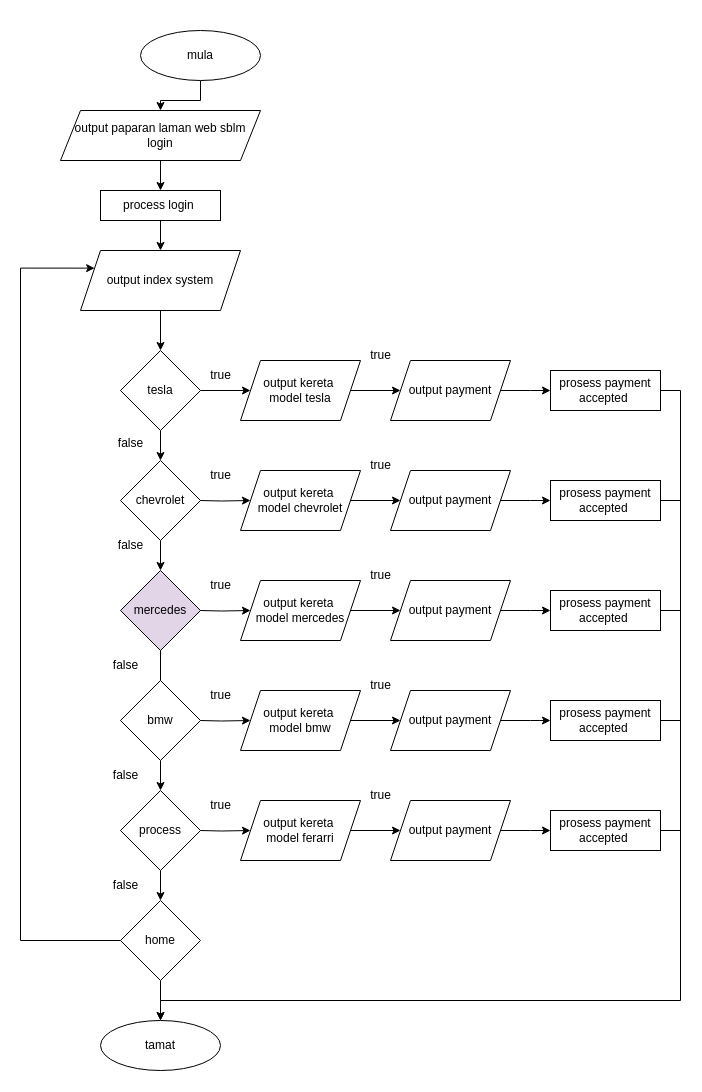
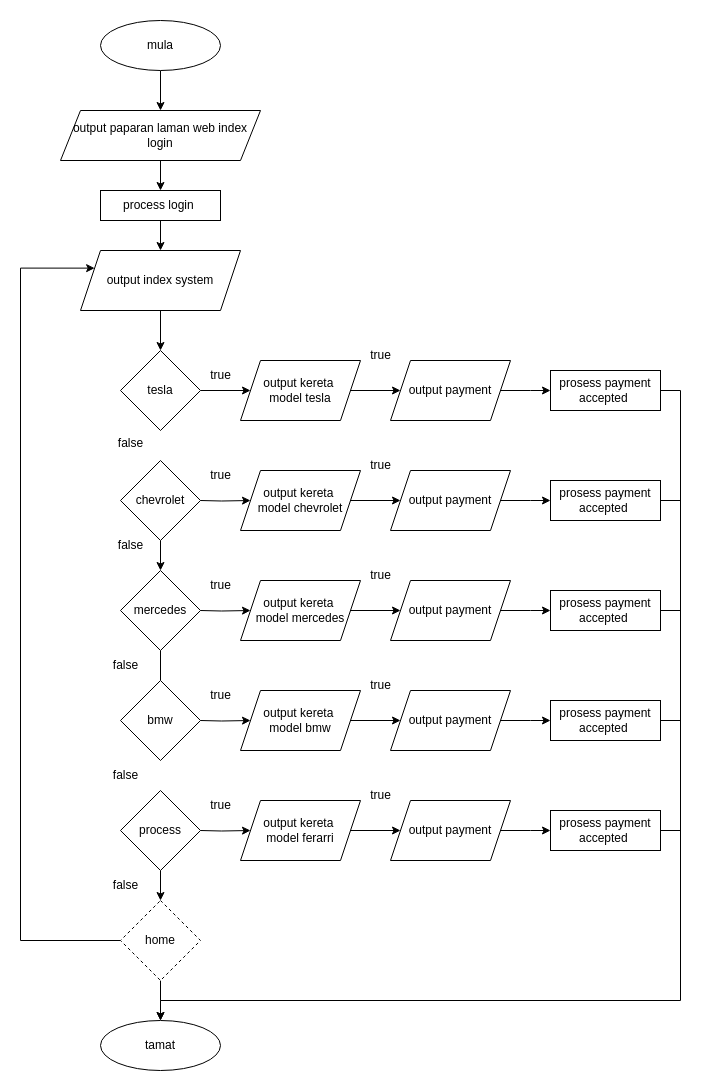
node "mula": moved (201, 56) -> (161, 46)
node "output paparan laman web sblm login": label "output paparan laman web sblm login" -> "output paparan laman web index login"
edge "tesla" -> "chevrolet": removed
node "mercedes": fillcolor #e1d5e7 -> #ffffff
edge "bmw" -> "process": removed
node "home": style solid -> dashed
